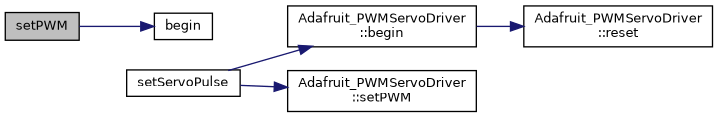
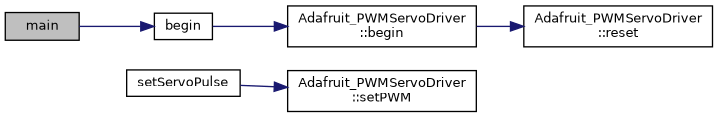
node "setPWM": label "setPWM" -> "main"
edge "setServoPulse" -> "Adafruit_PWMServoDriver ::begin": now "begin" -> "Adafruit_PWMServoDriver ::begin"
